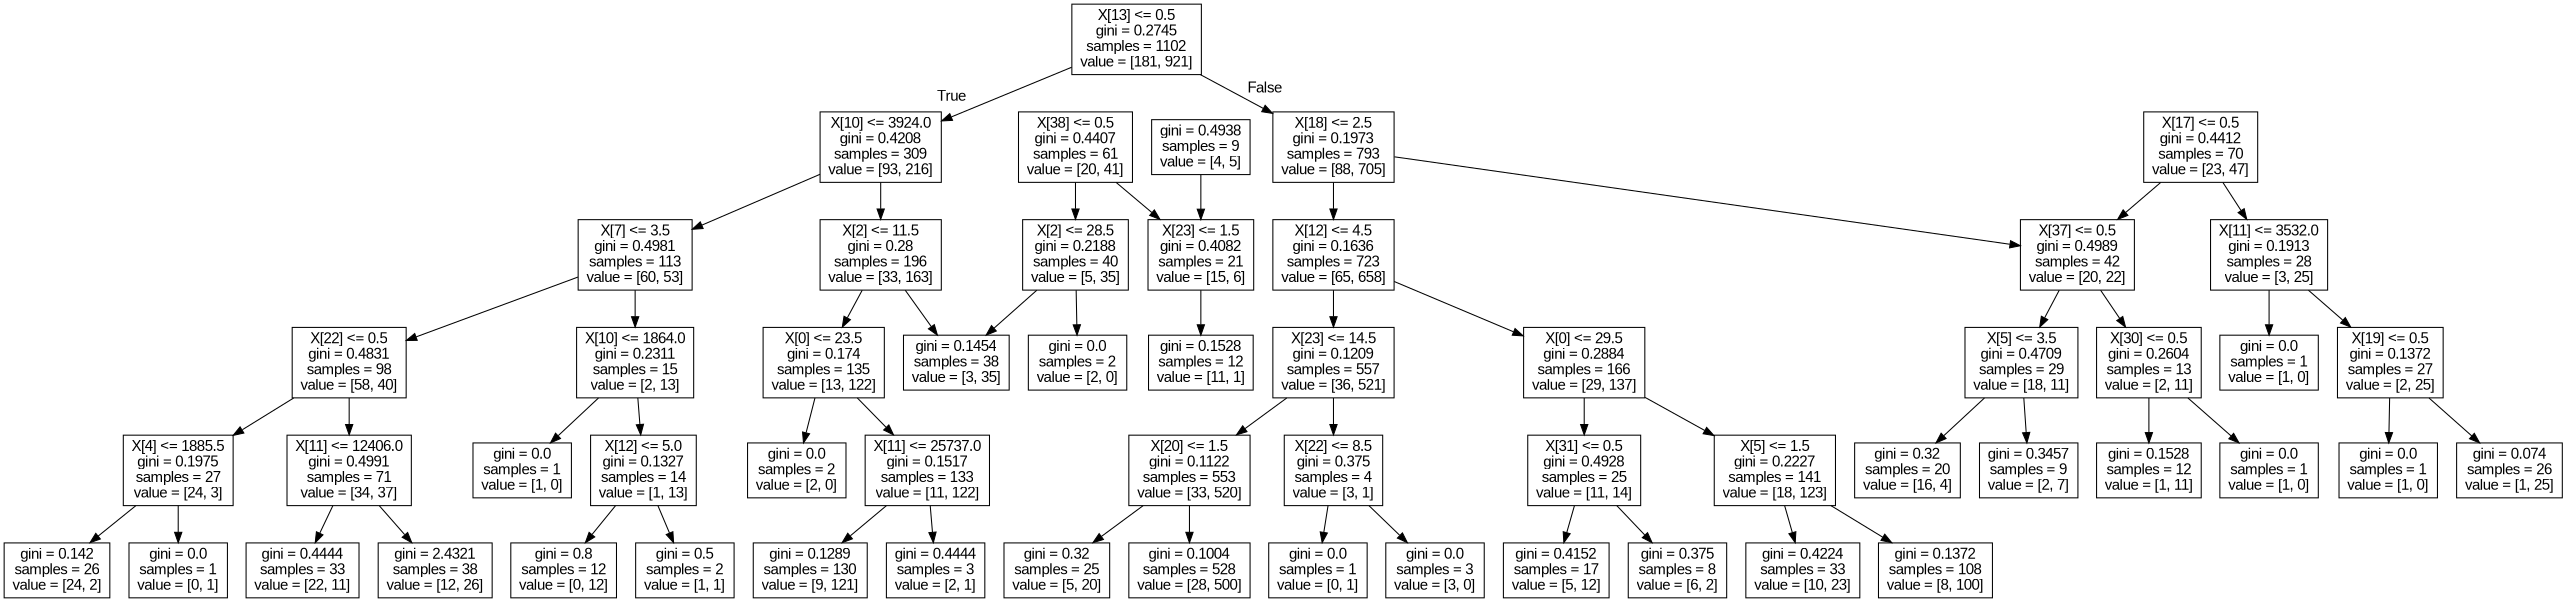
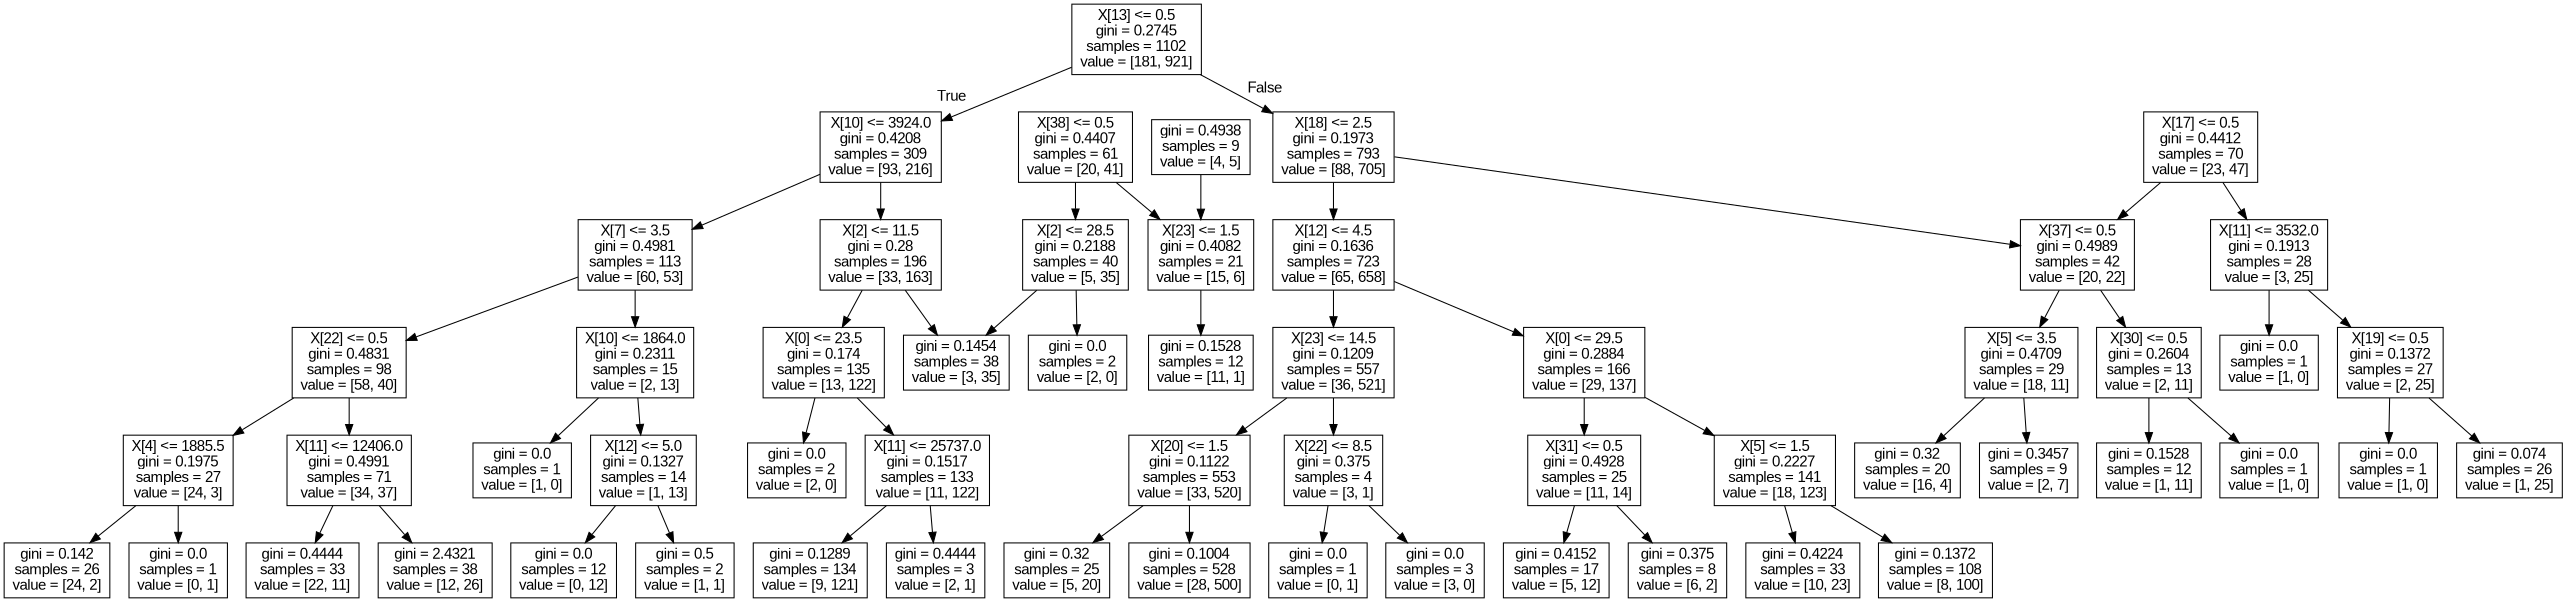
node "gini = 0.8 samples = 12 value = [0, 12]": label "gini = 0.8 samples = 12 value = [0, 12]" -> "gini = 0.0 samples = 12 value = [0, 12]"
node "gini = 0.1289 samples = 130 value = [9, 121]": label "gini = 0.1289 samples = 130 value = [9, 121]" -> "gini = 0.1289 samples = 134 value = [9, 121]"
